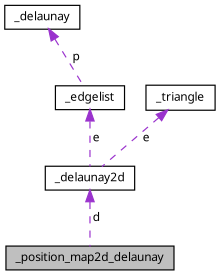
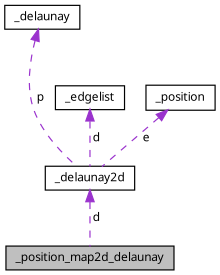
edge "_edgelist" -> "_delaunay": now "_delaunay2d" -> "_delaunay"
node "_triangle": label "_triangle" -> "_position"
edge "_delaunay2d" -> "_edgelist": label " e" -> " d"
